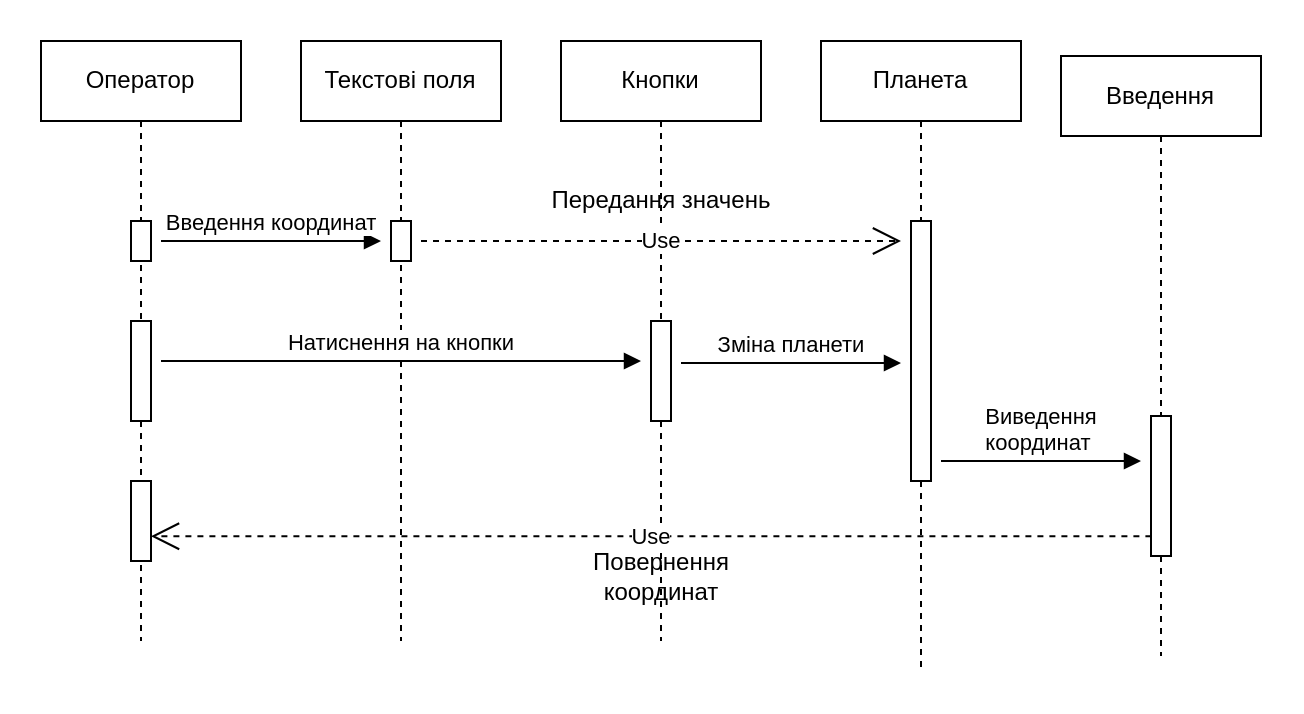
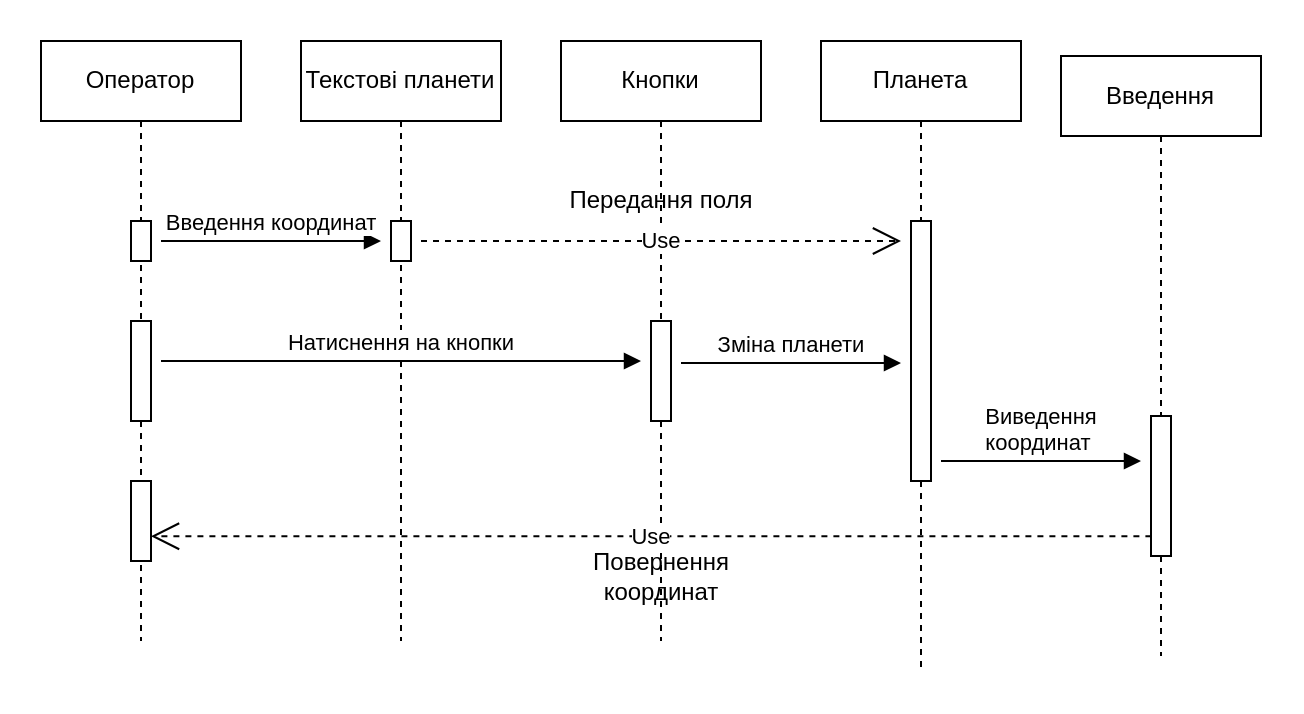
node "Текстові поля": label "Текстові поля" -> "Текстові планети"
node "Передання значень": label "Передання значень" -> "Передання поля"
